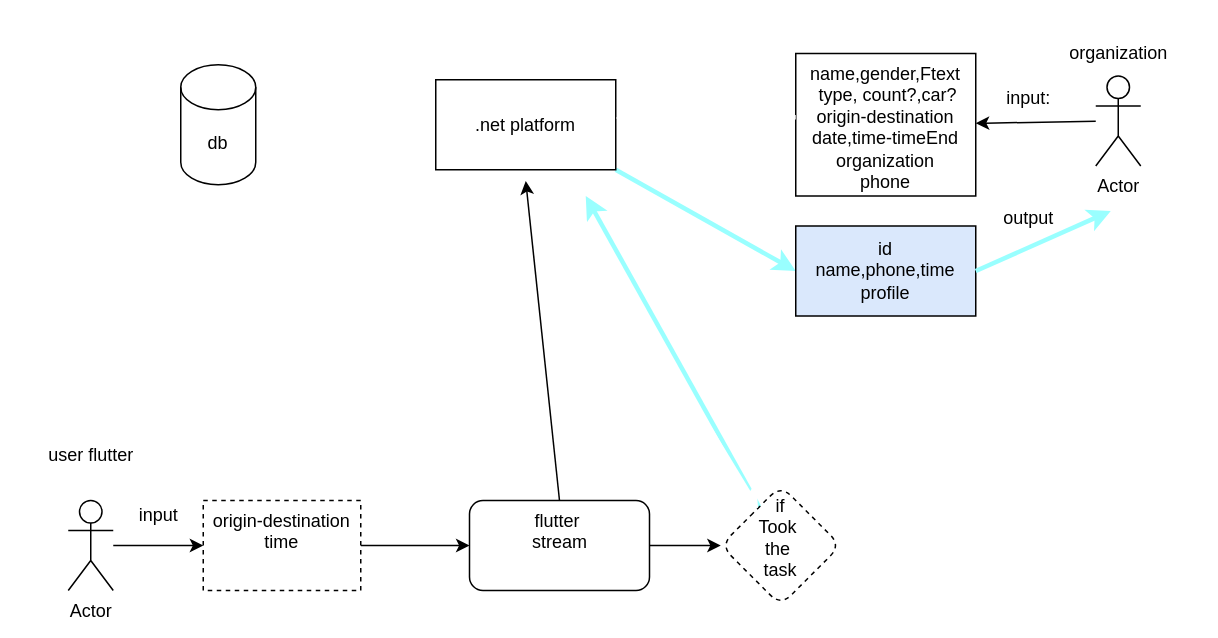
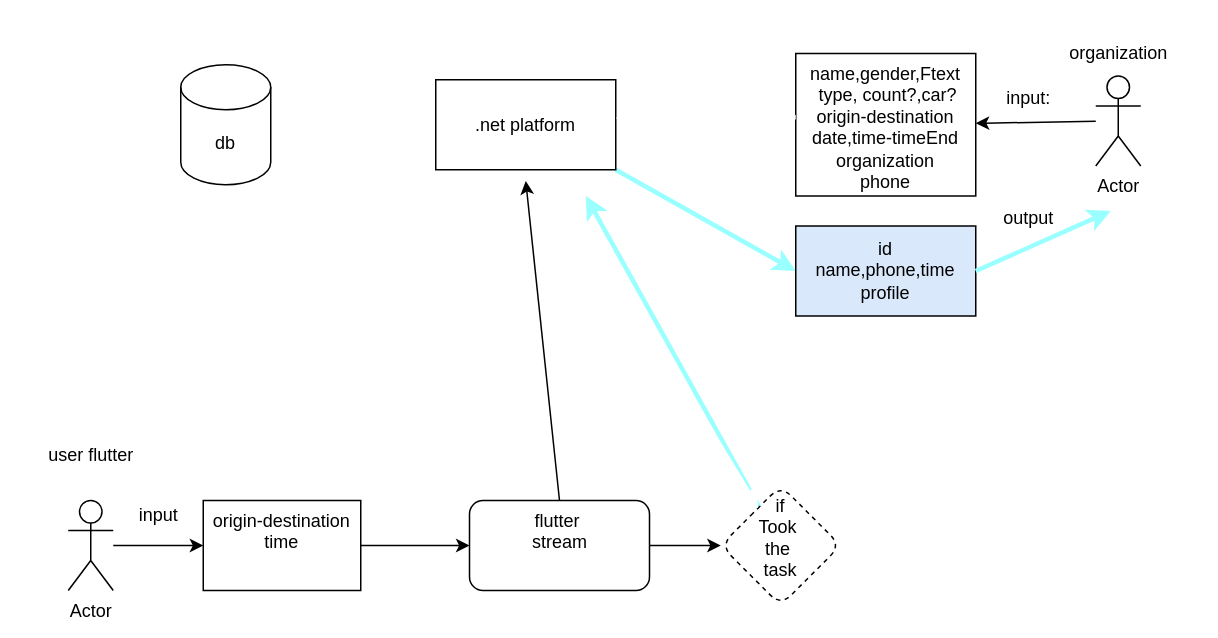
node "db": size 75x120 -> 90x120
node "origin-destination time": style dashed -> solid
